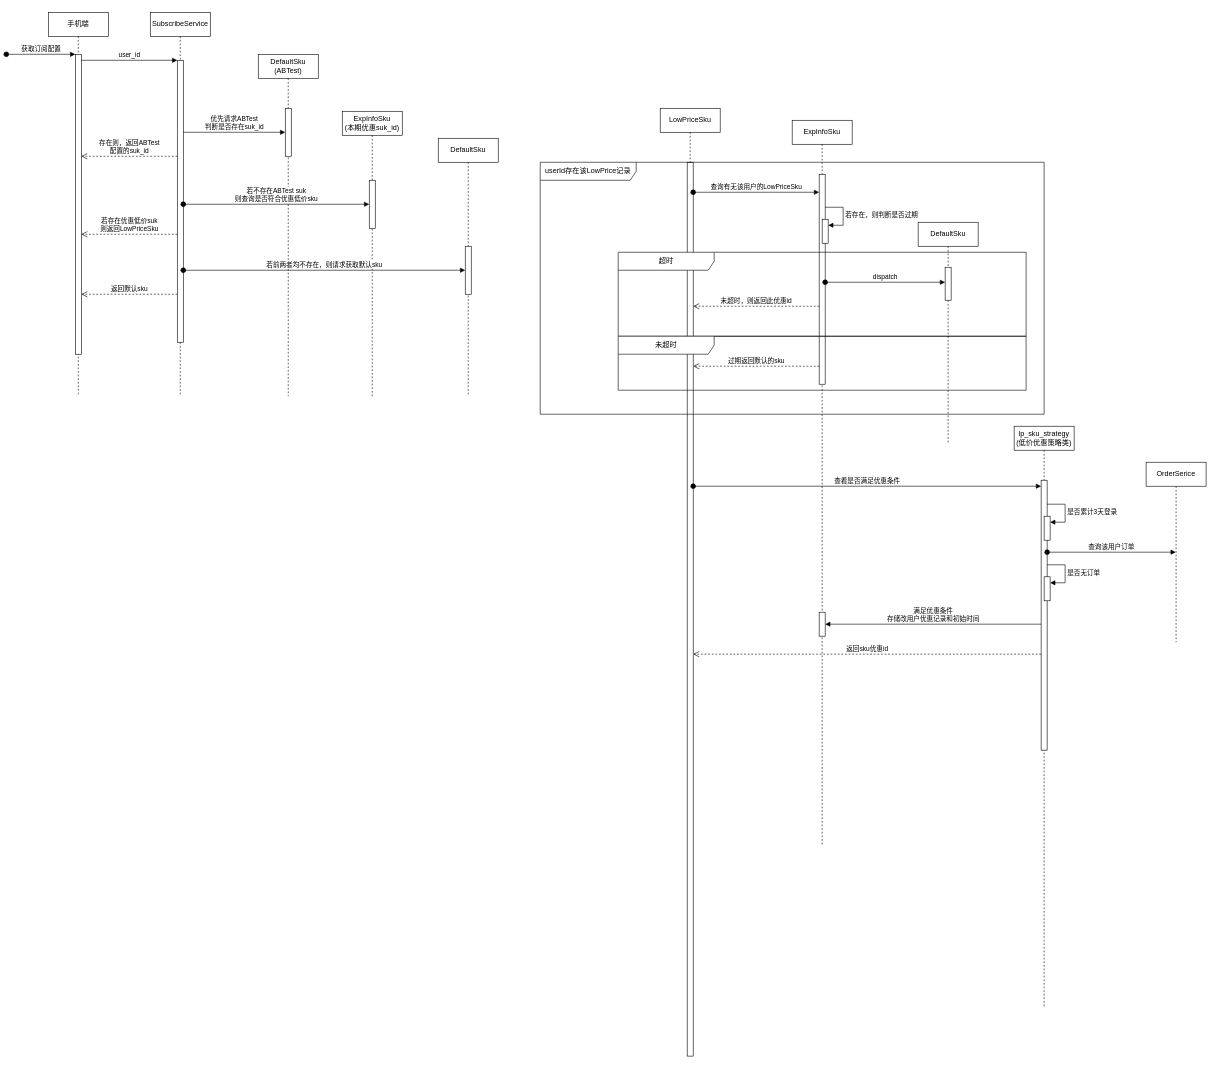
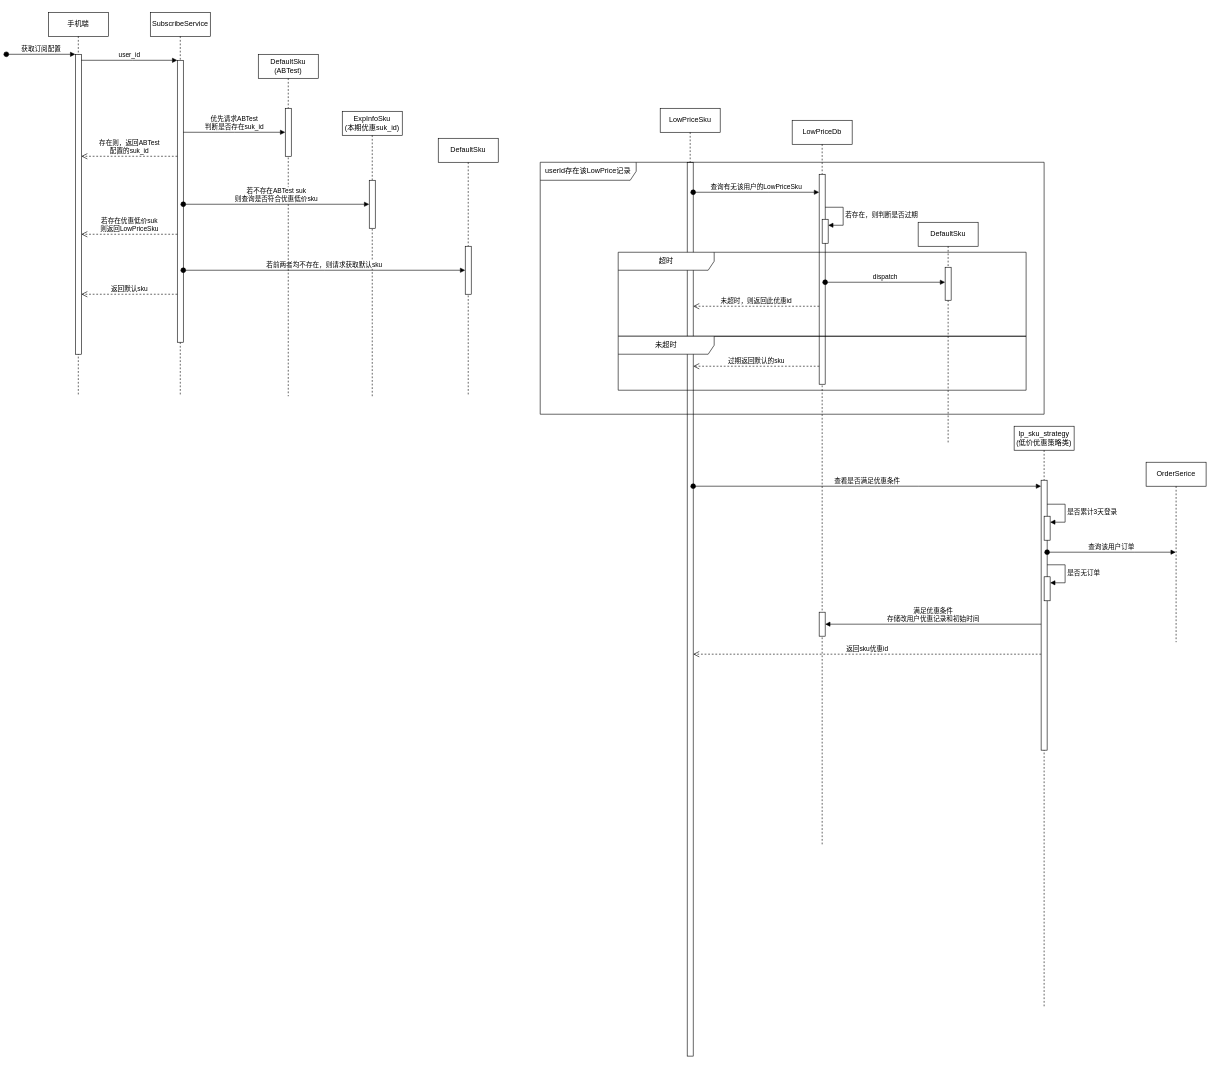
node "ExpInfoSku": label "ExpInfoSku" -> "LowPriceDb"
